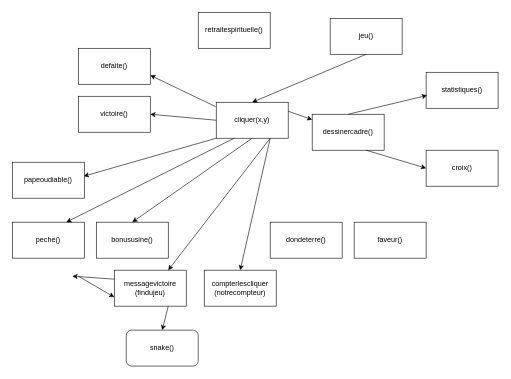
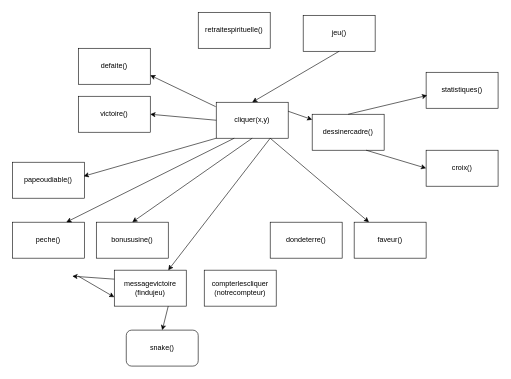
node "jeu()": moved (366, 36) -> (339, 33)
edge "cliquer(x,y)" -> "compterlescliquer (notrecompteur)": now "cliquer(x,y)" -> "faveur()"
